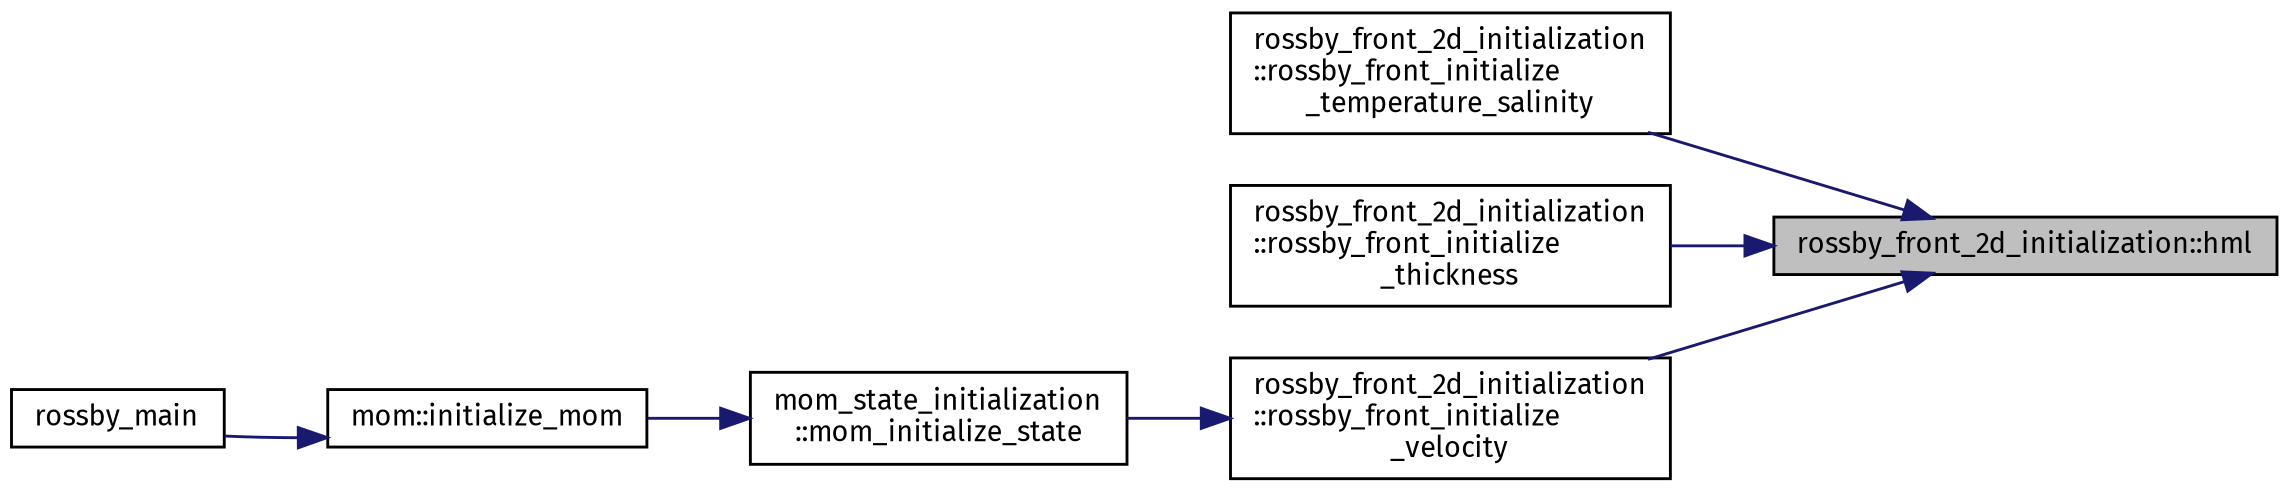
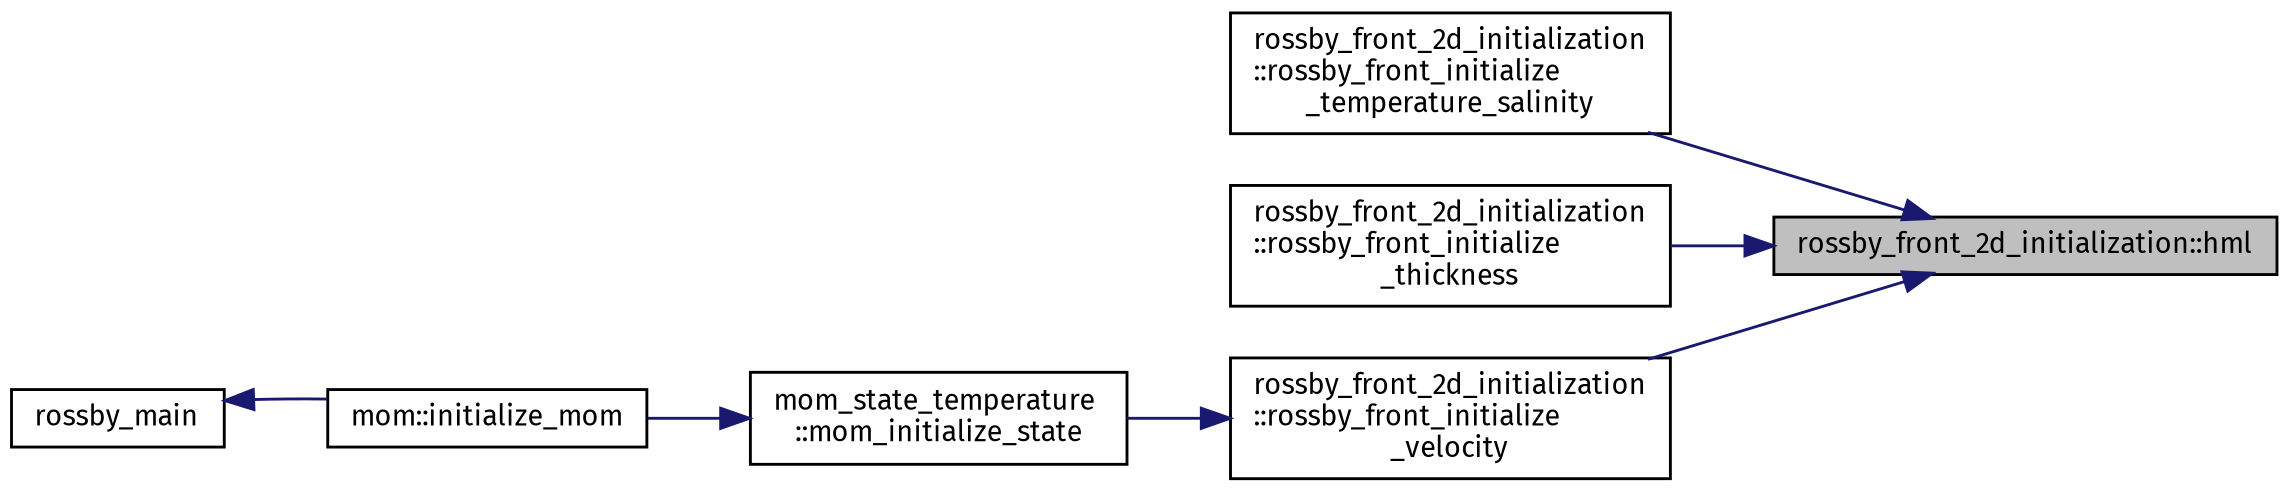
node "mom_state_initialization ::mom_initialize_state": label "mom_state_initialization ::mom_initialize_state" -> "mom_state_temperature ::mom_initialize_state"
edge "rossby_main" -> "mom::initialize_mom": reversed
